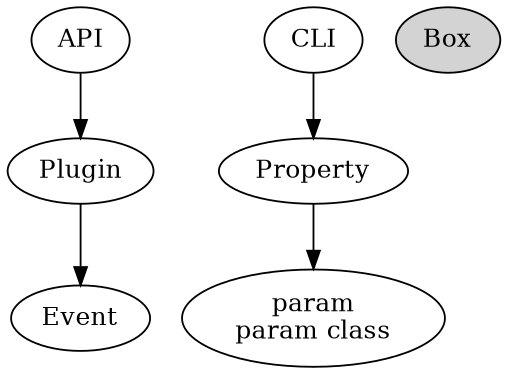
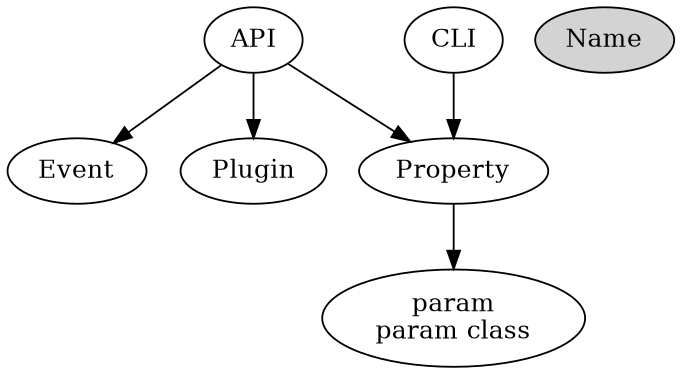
node "Box": removed
node "Name": added
edge "API" -> "Property": added
edge "Plugin" -> "Event": now "API" -> "Event"
